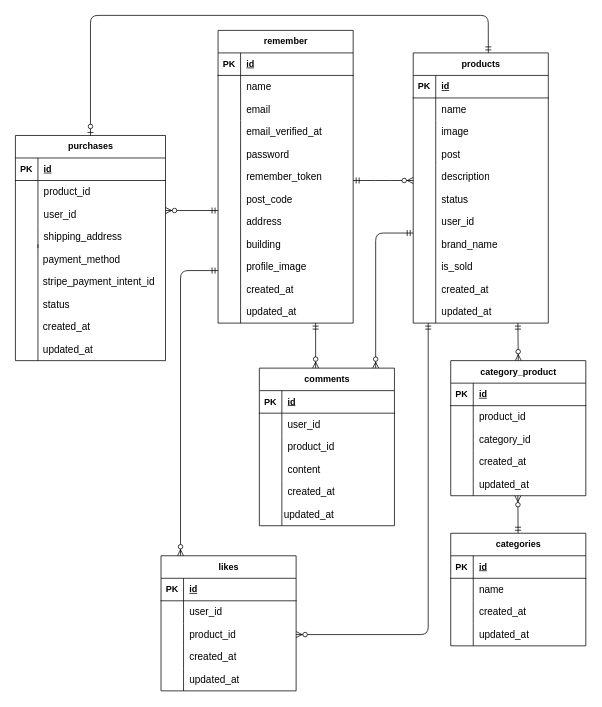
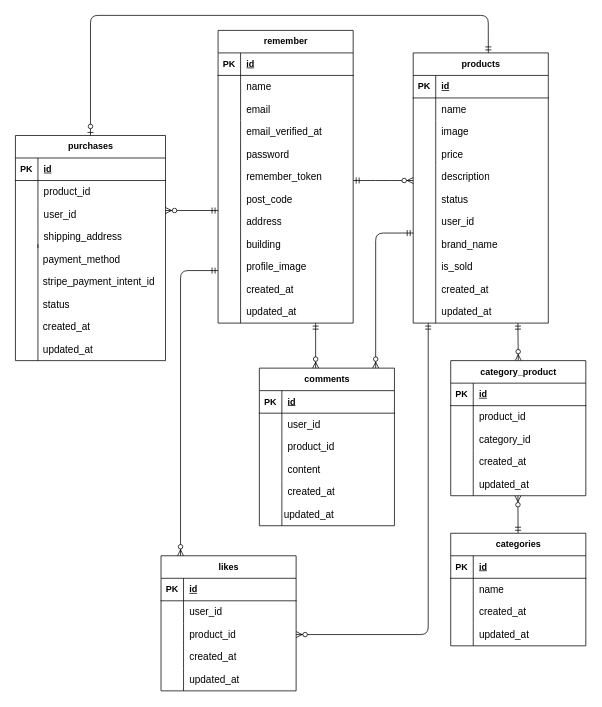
node "post": label "post" -> "price"
